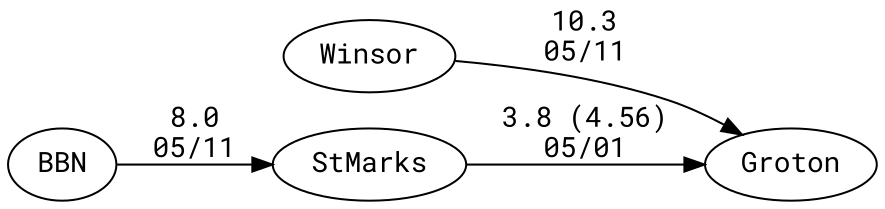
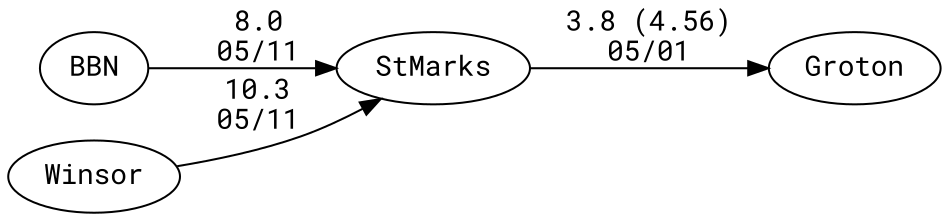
edge "Winsor" -> "Groton": now "Winsor" -> "StMarks"
